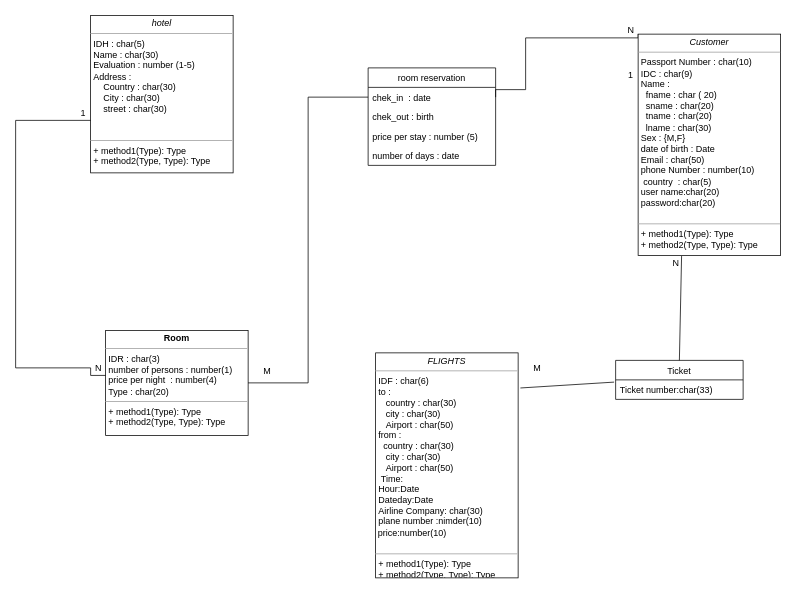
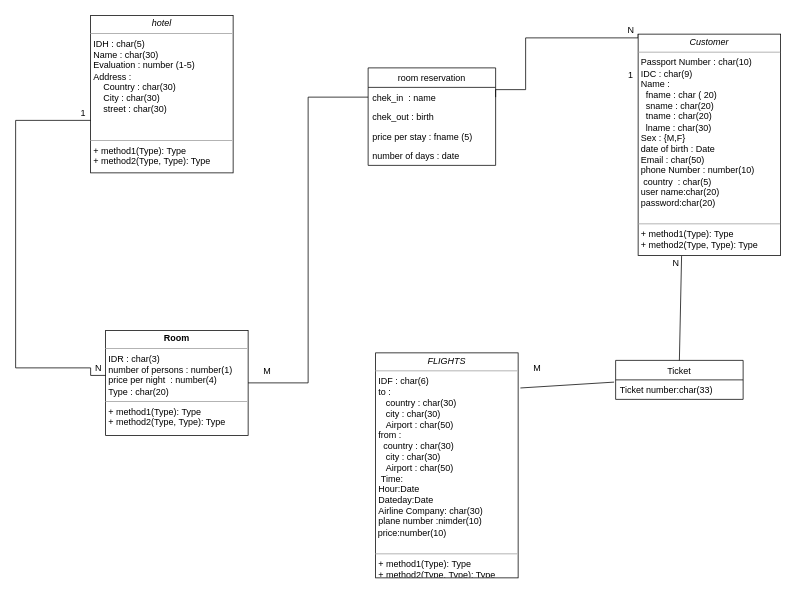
node "chek_in : date": label "chek_in : date" -> "chek_in : name"
node "price per stay : number (5)": label "price per stay : number (5)" -> "price per stay : fname (5)"
